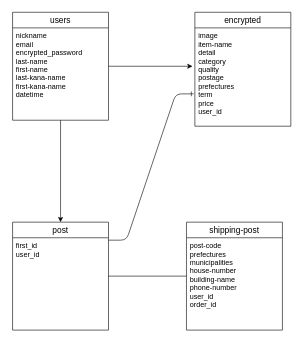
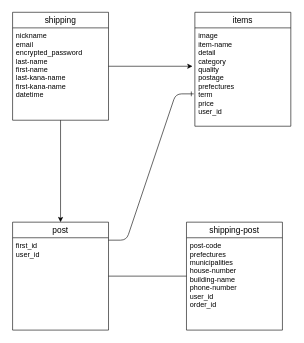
node "users": label "users" -> "shipping"
node "encrypted": label "encrypted" -> "items"
